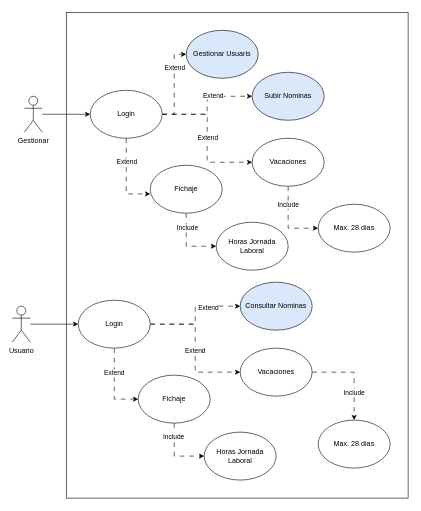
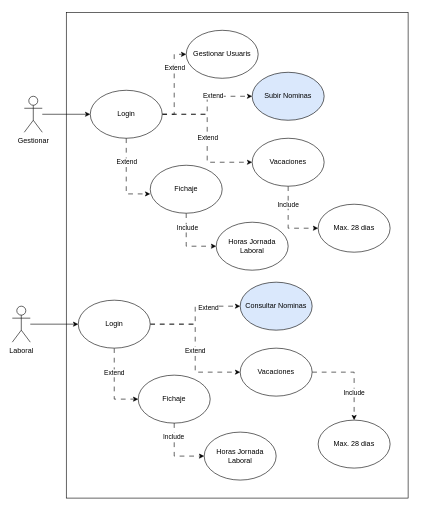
node "Gestionar Usuaris": fillcolor #dae8fc -> #ffffff
node "Usuario": label "Usuario" -> "Laboral"
